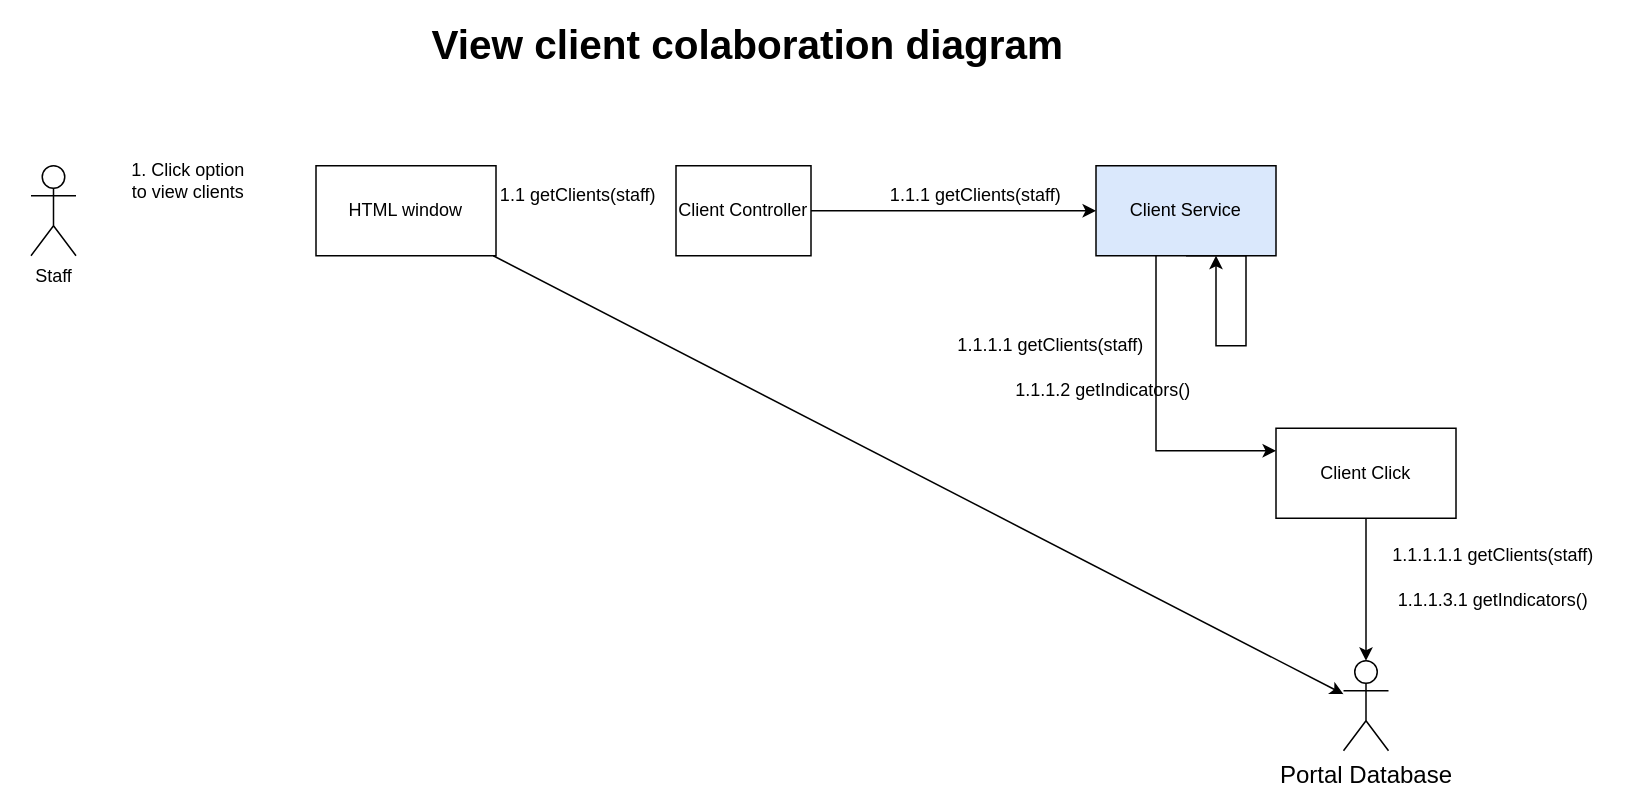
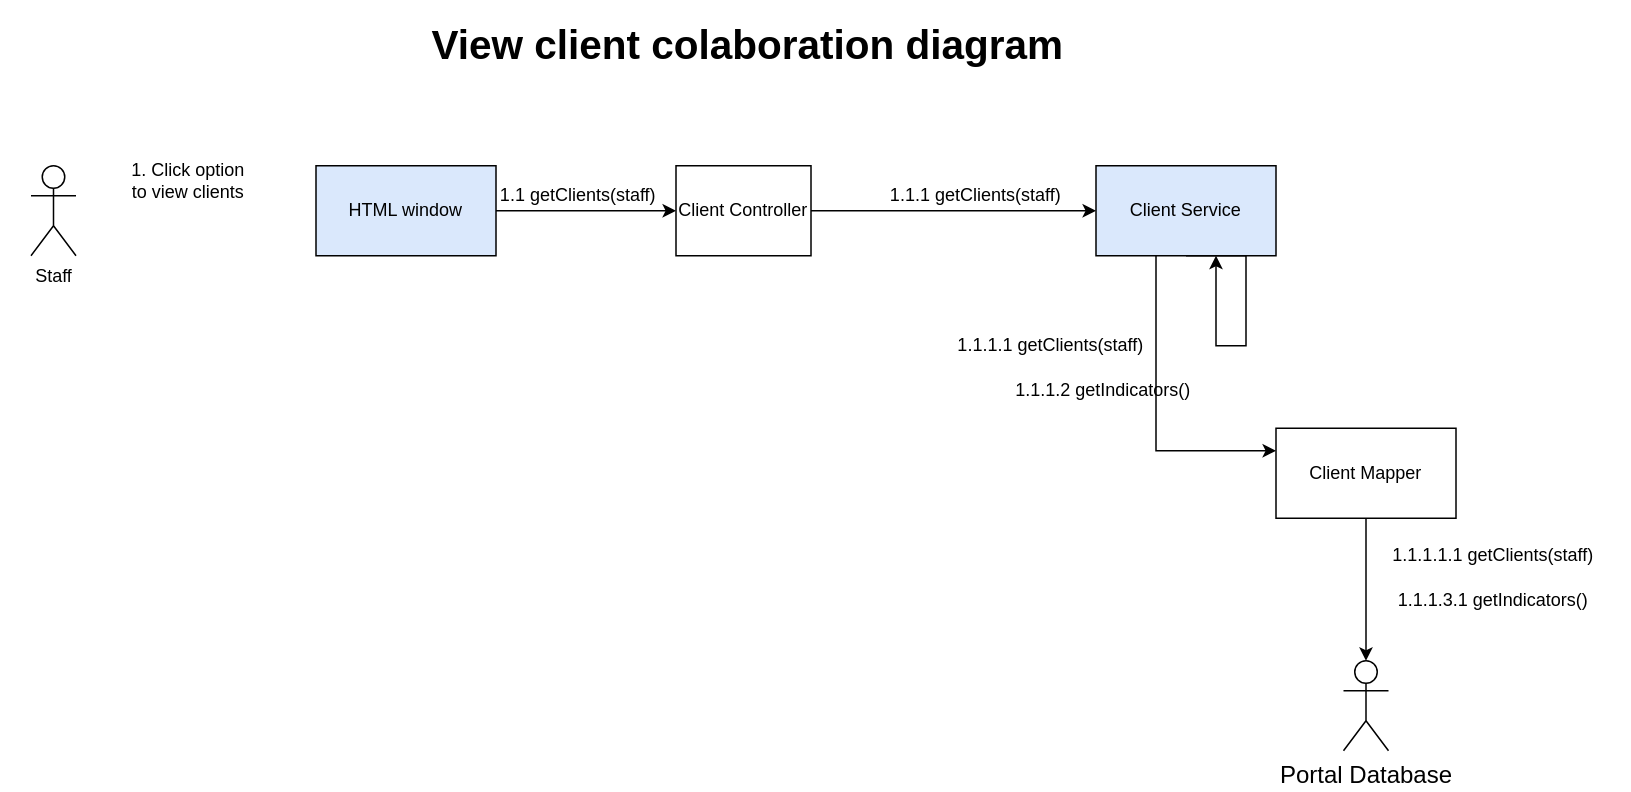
node "HTML window": fillcolor #ffffff -> #dae8fc
edge "HTML window" -> "Portal Database": now "HTML window" -> "Client Controller"
node "Client Click": label "Client Click" -> "Client Mapper"
